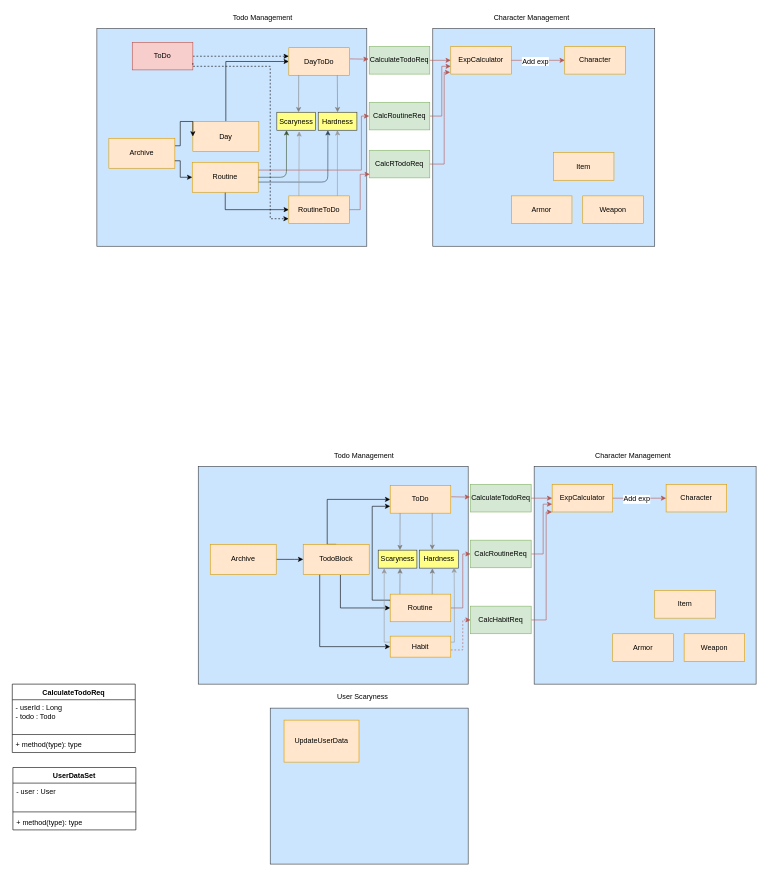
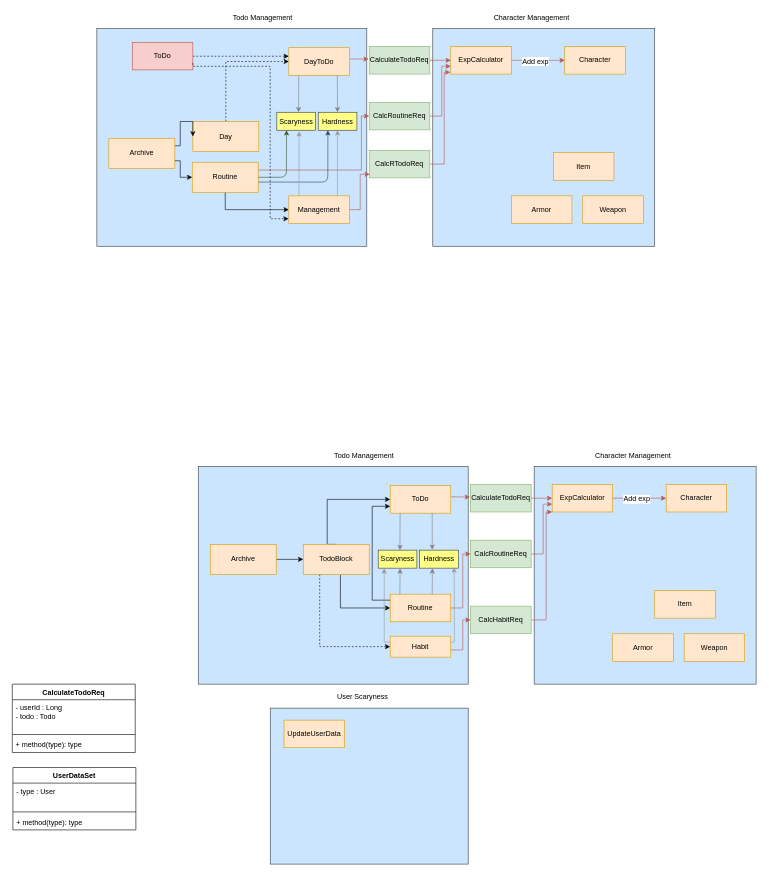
edge "Day" -> "DayToDo": style solid -> dashed
node "RoutineToDo": label "RoutineToDo" -> "Management"
edge "Habit" -> "CalcHabitReq": style dashed -> solid
edge "TodoBlock" -> "Habit": style solid -> dashed
node "UpdateUserData": size 75x42 -> 61x28
node "- user : User": label "- user : User" -> "- type : User"
